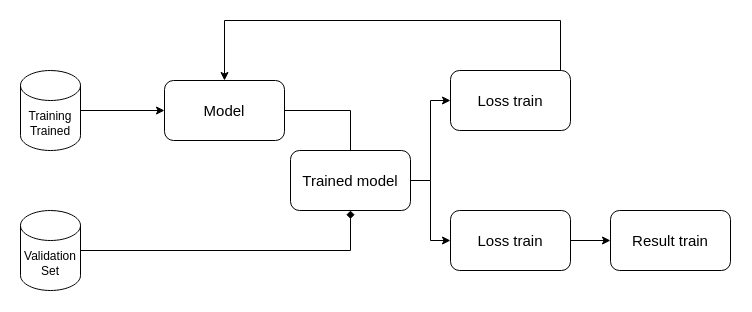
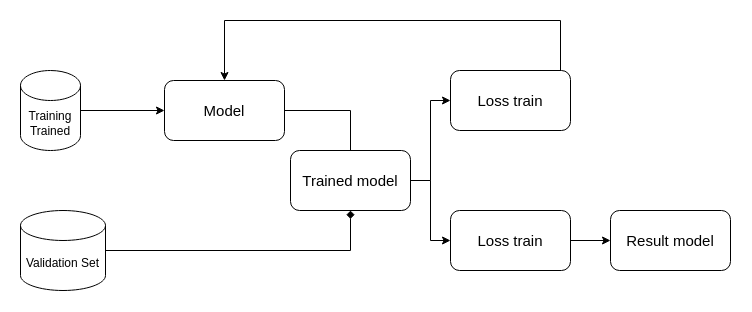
node "Result train": label "Result train" -> "Result model"
node "Validation Set": size 60x80 -> 85x80
